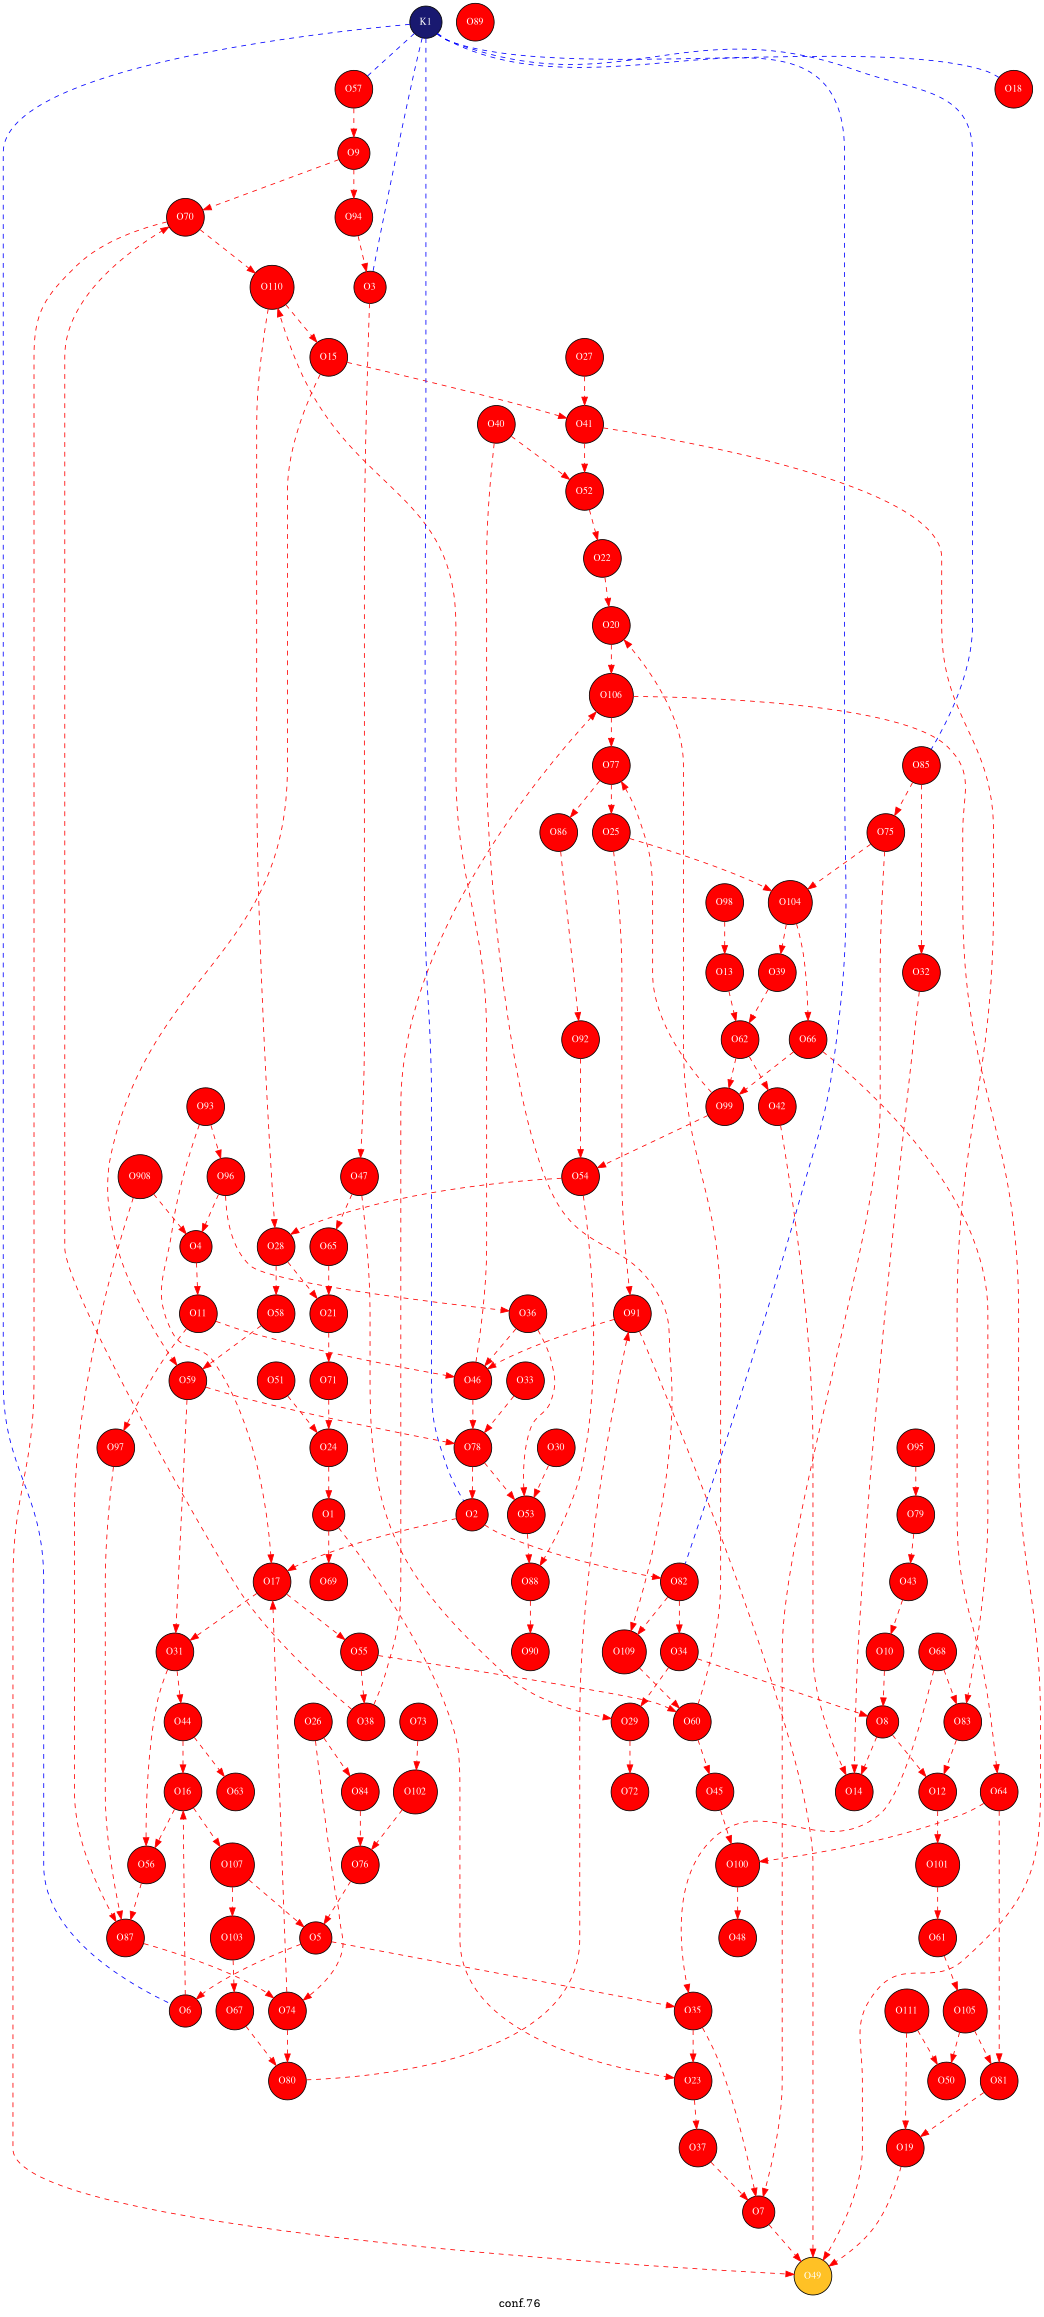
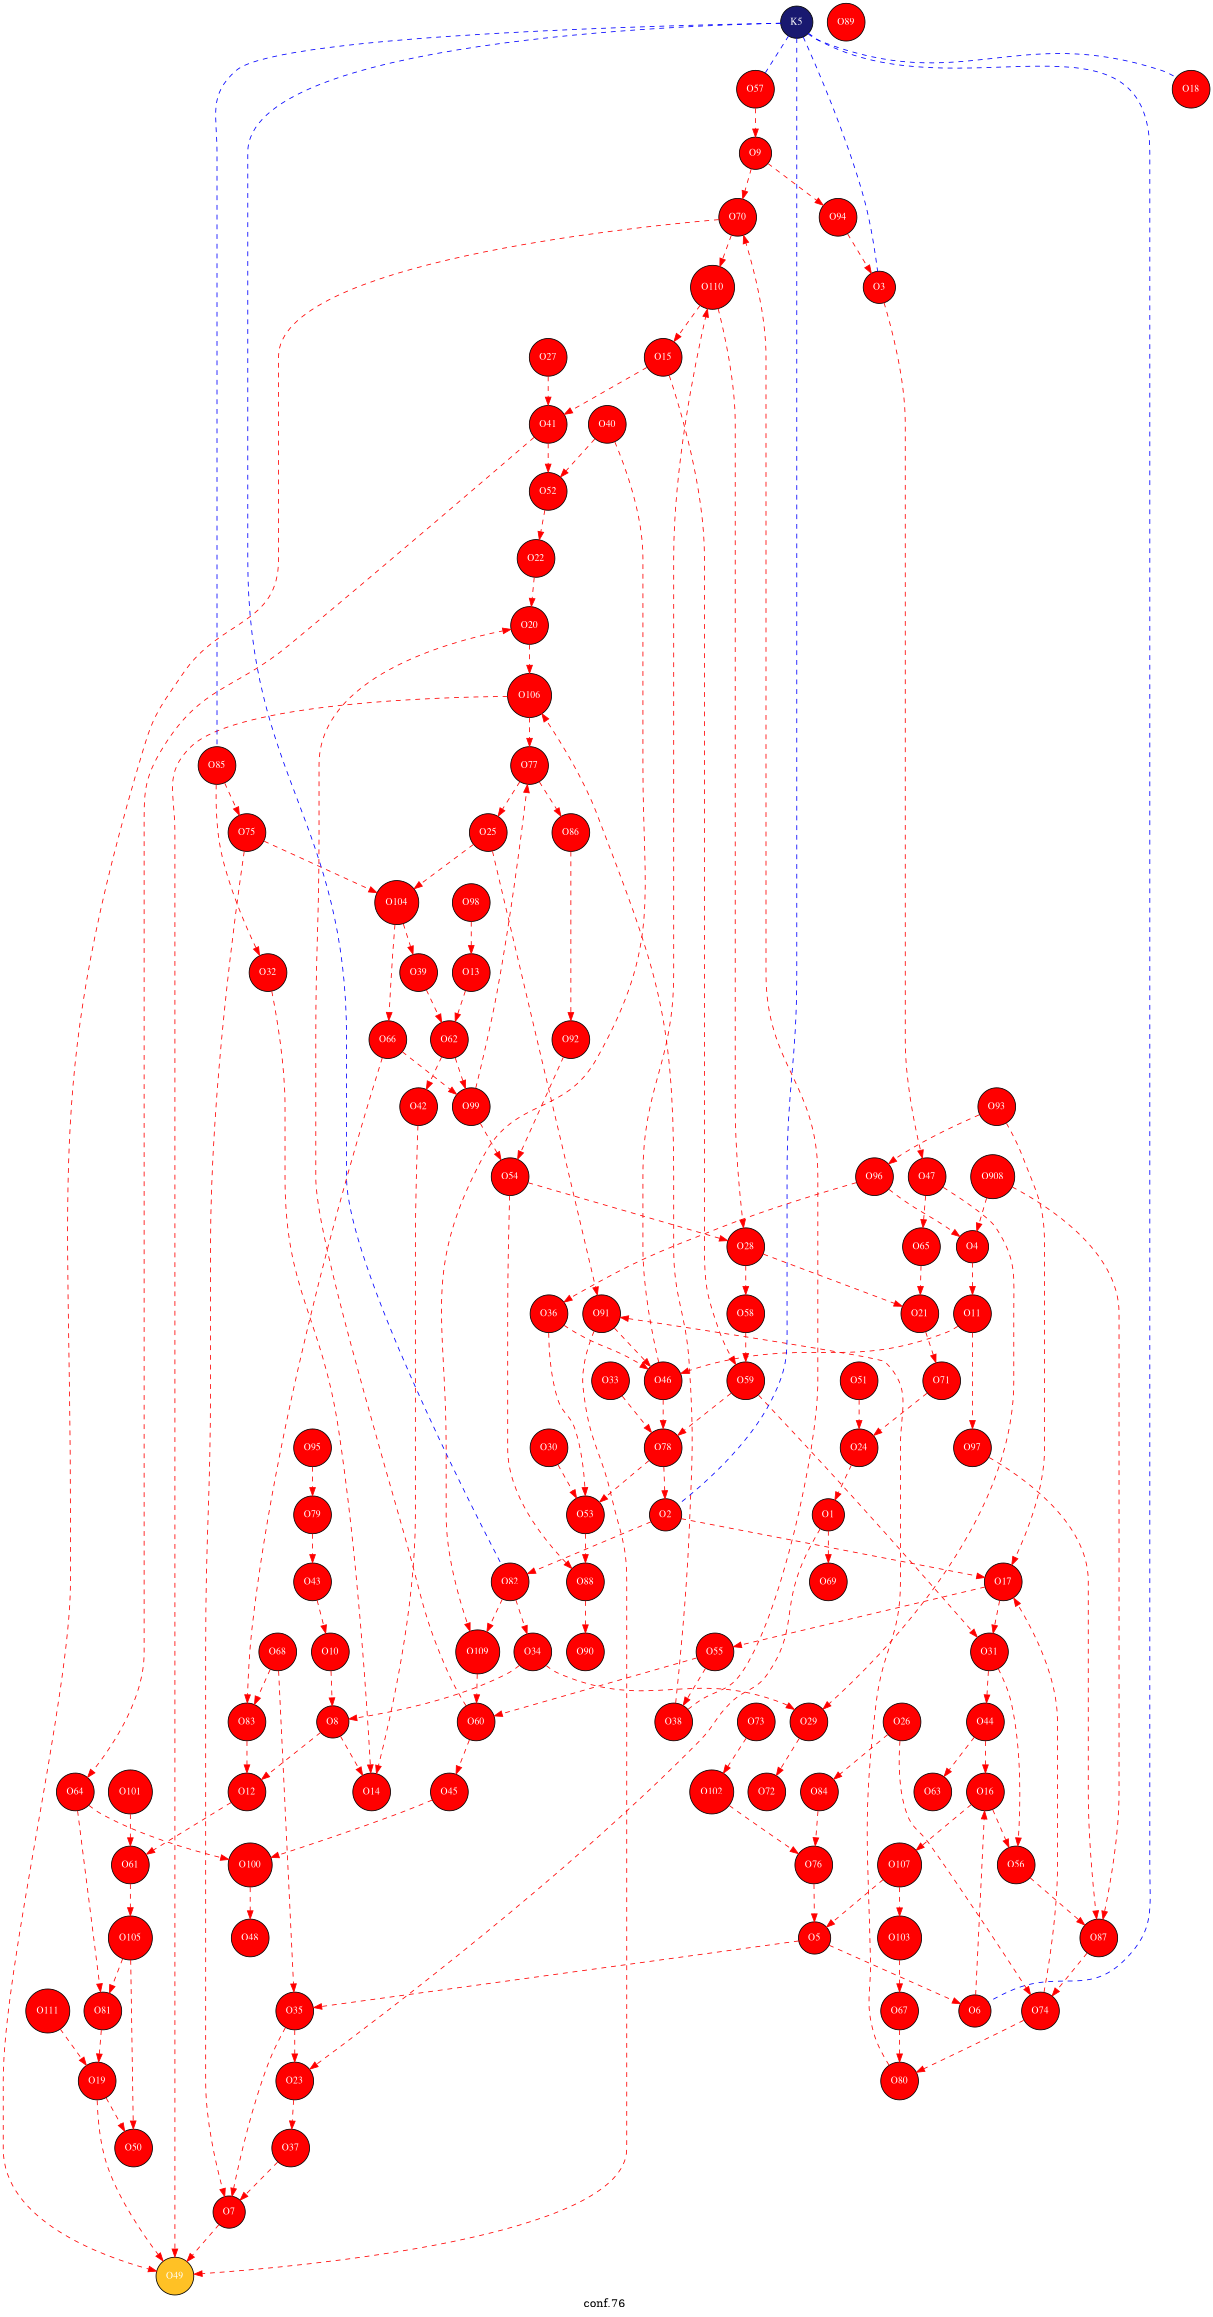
node "K1": label "K1" -> "K5"
edge "O12" -> "O101": now "O12" -> "O61"
edge "O111" -> "O50": now "O19" -> "O50"
